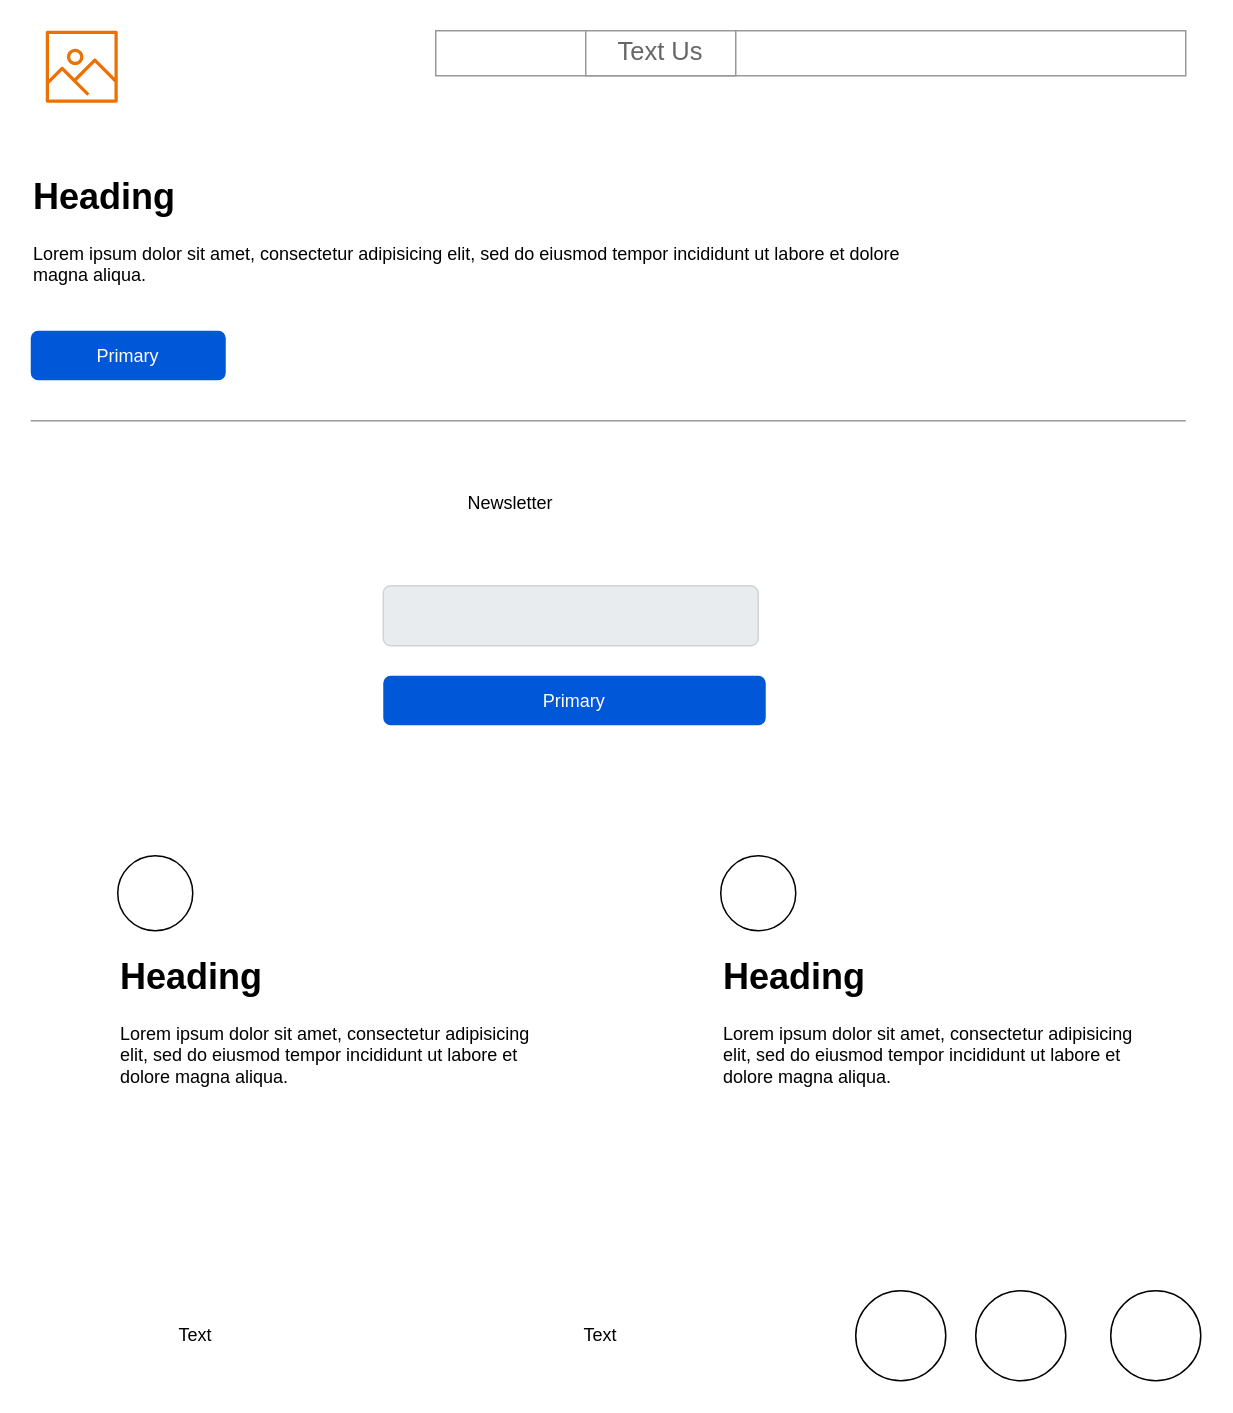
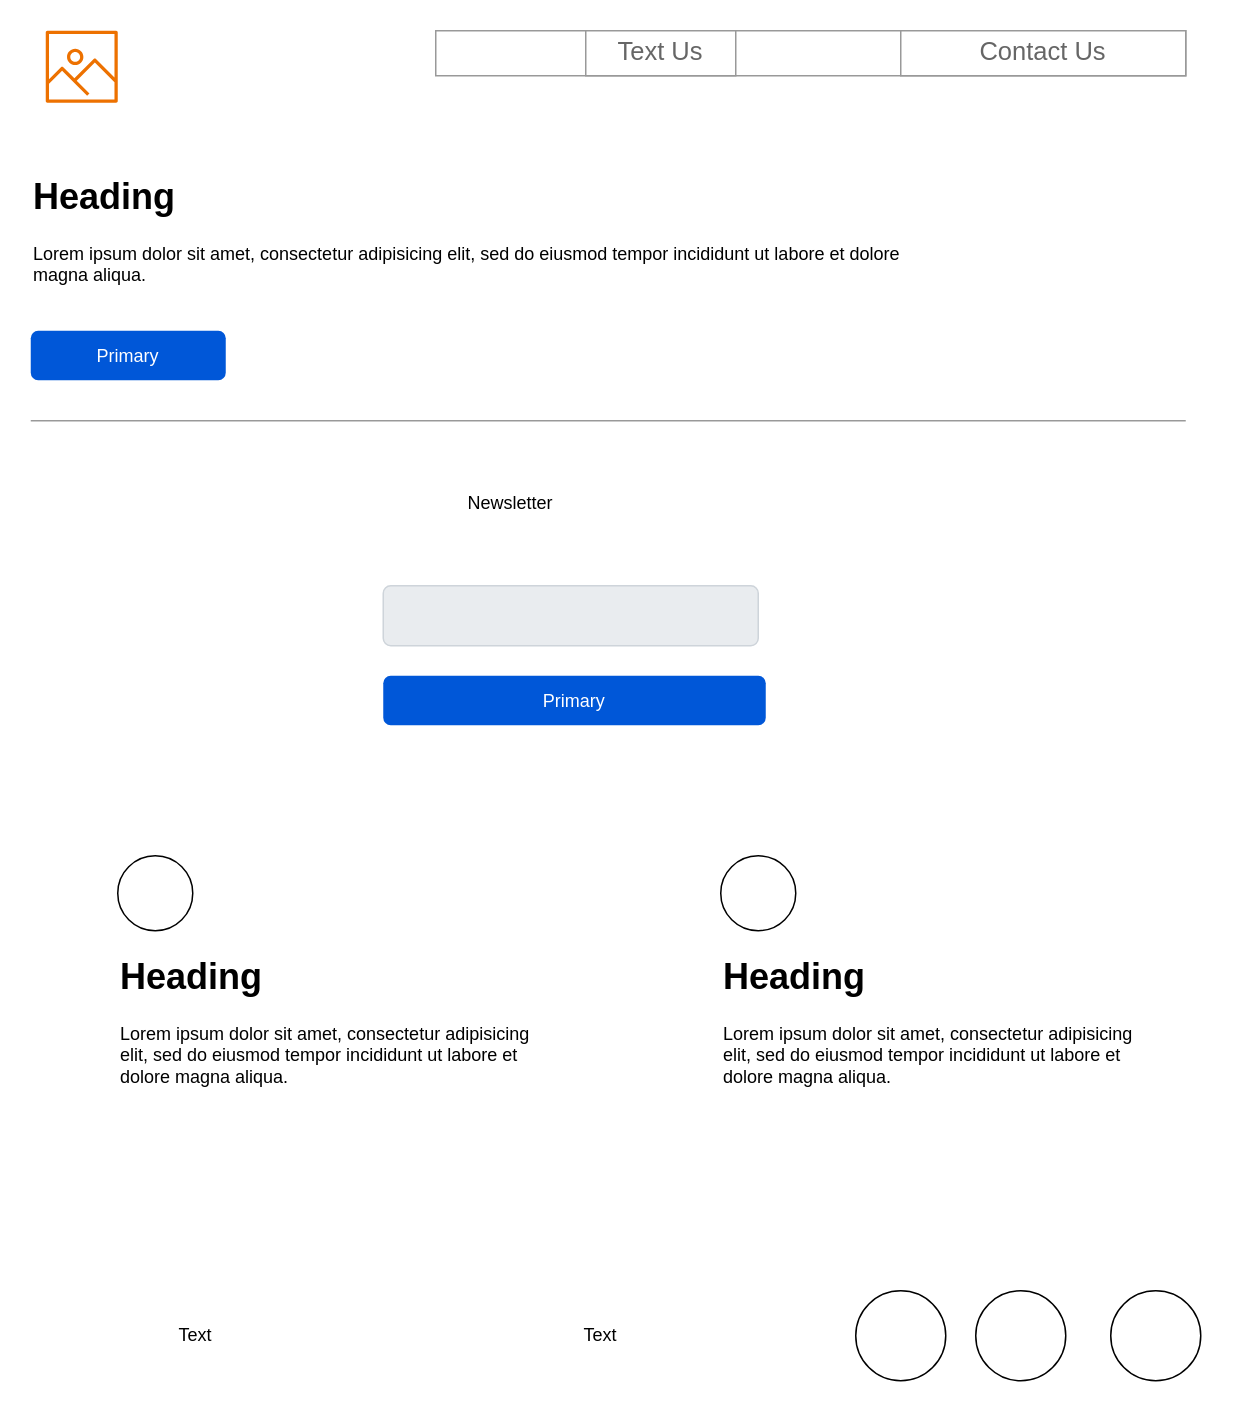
node "Contact Us": added
